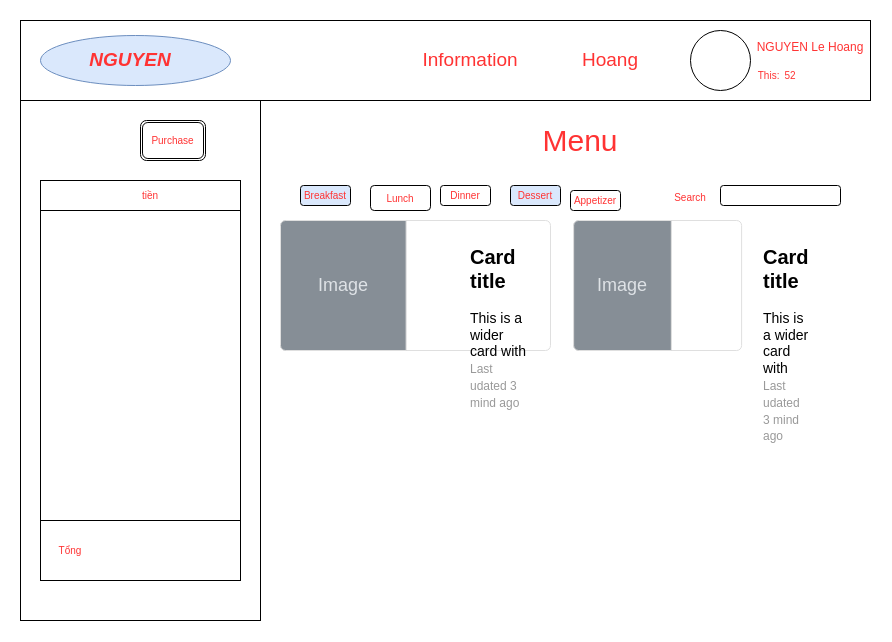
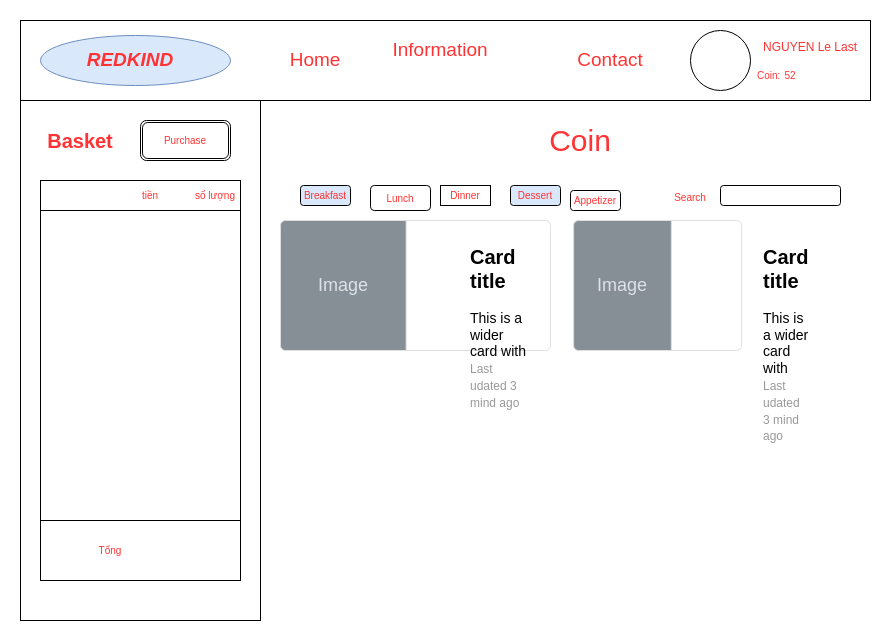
node "NGUYEN Le Hoang": label "NGUYEN Le Hoang" -> "NGUYEN Le Last"
node "NGUYEN": label "NGUYEN" -> "REDKIND"
node "Home": added
node "Information": moved (471, 61) -> (441, 51)
node "Hoang": label "Hoang" -> "Contact"
node "This:": label "This:" -> "Coin:"
node "Purchase": size 65x40 -> 90x40
node "Menu": label "Menu" -> "Coin"
node "Basket": added
node "số lượng": added
node "Dinner": shape rounded rectangle -> rectangle
node "Tổng": moved (71, 551) -> (111, 551)
